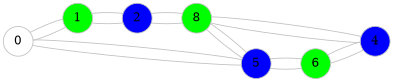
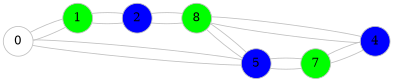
node "6": label "6" -> "7"
